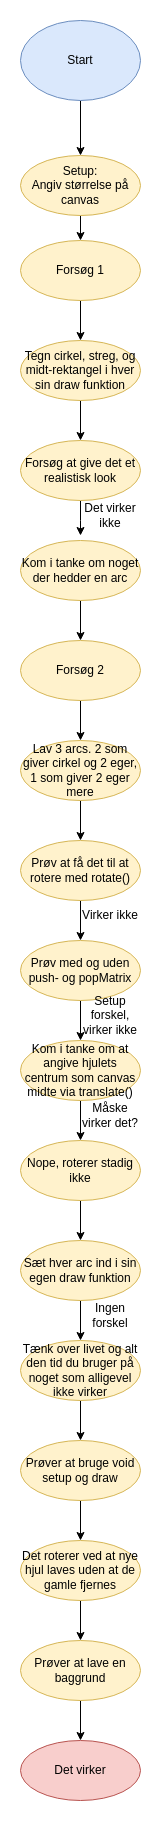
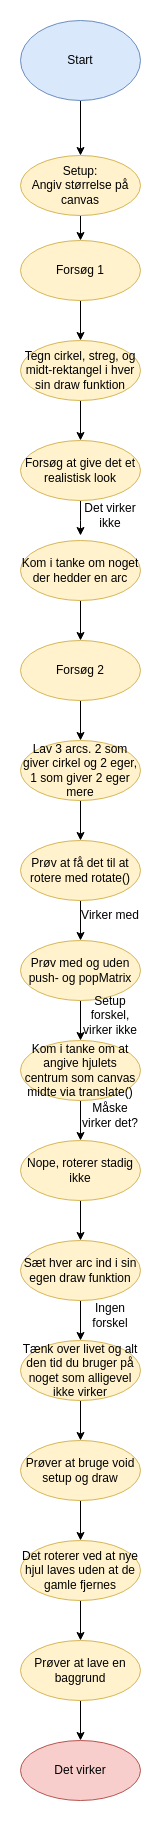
node "Virker ikke": label "Virker ikke" -> "Virker med"
